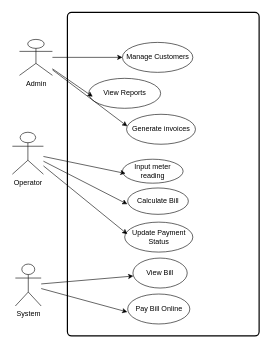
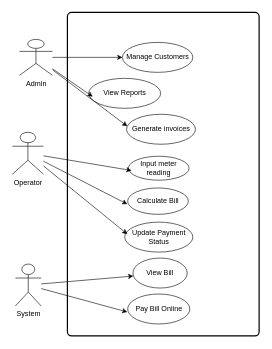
node "Input meter reading": moved (153, 171) -> (159, 168)
